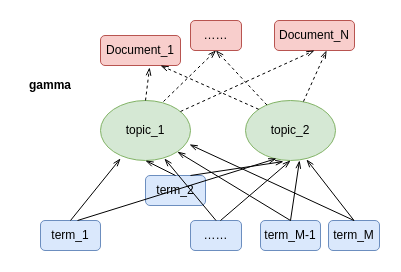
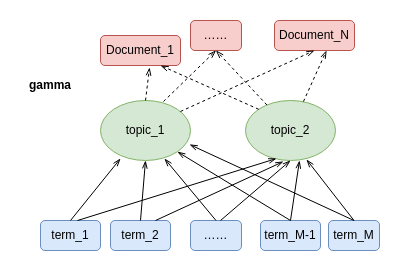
node "term_2": moved (176, 191) -> (141, 236)
